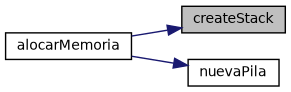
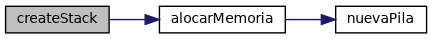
edge "alocarMemoria" -> "createStack": reversed
